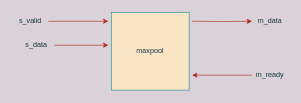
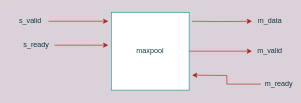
node "s_data": label "s_data" -> "s_ready"
node "maxpool": fillcolor #fae5c7 -> #ffffff
edge "maxpool" -> "m_valid": added
node "m_valid": added
node "m_ready": moved (270, 75) -> (279, 84)
